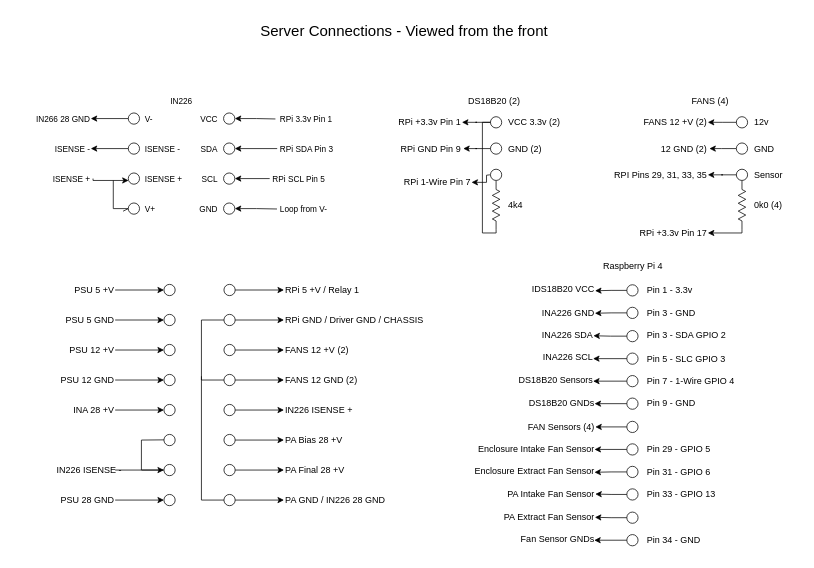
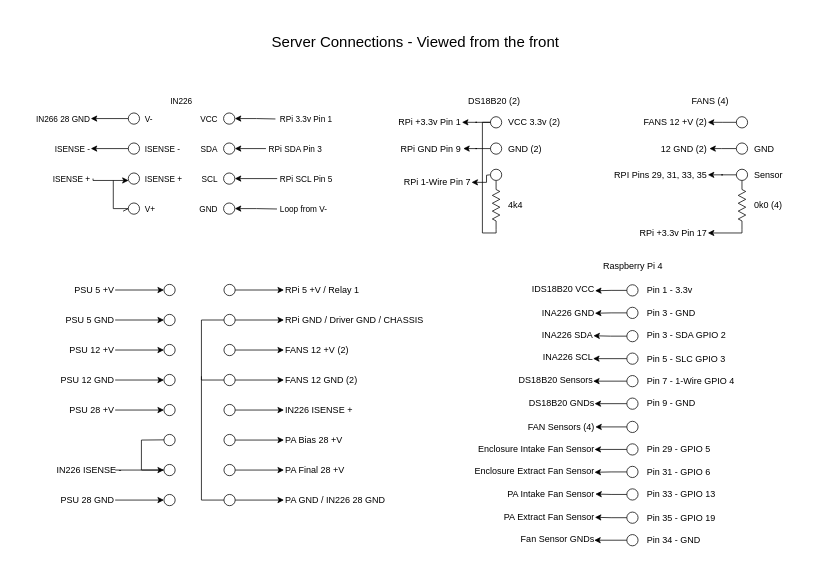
node "Server Connections - Viewed from the front": moved (404, 30) -> (415, 42)
node "12v": removed
node "RPi SDA Pin 3": moved (312, 149) -> (301, 149)
node "RPi SCL Pin 5": moved (305, 179) -> (312, 179)
node "INA 28 +V": label "INA 28 +V" -> "PSU 28 +V"
node "Pin 35 - GPIO 19": added
